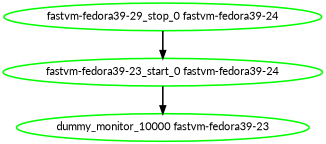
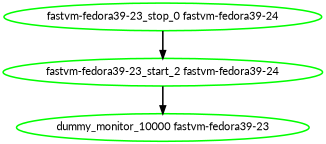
node "fastvm-fedora39-29_stop_0 fastvm-fedora39-24": label "fastvm-fedora39-29_stop_0 fastvm-fedora39-24" -> "fastvm-fedora39-23_stop_0 fastvm-fedora39-24"
node "fastvm-fedora39-23_start_0 fastvm-fedora39-24": label "fastvm-fedora39-23_start_0 fastvm-fedora39-24" -> "fastvm-fedora39-23_start_2 fastvm-fedora39-24"
